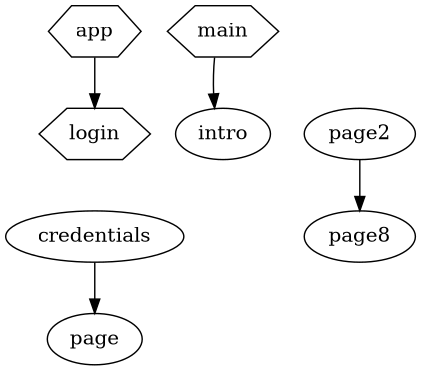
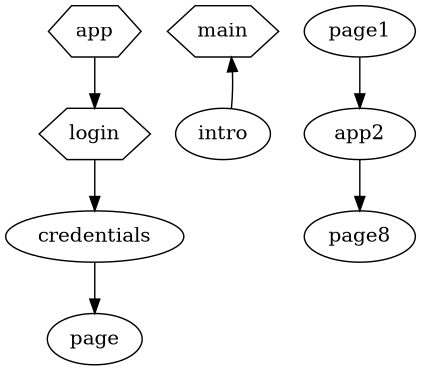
node "page1": added
edge "main" -> "intro": reversed
node "page2": label "page2" -> "app2"
edge "login" -> "credentials": added
